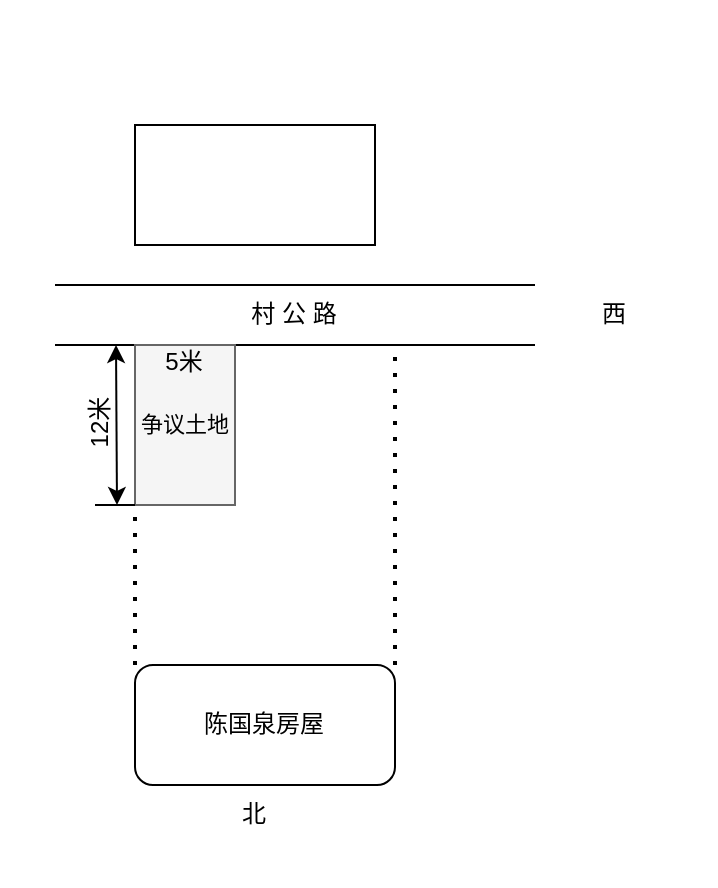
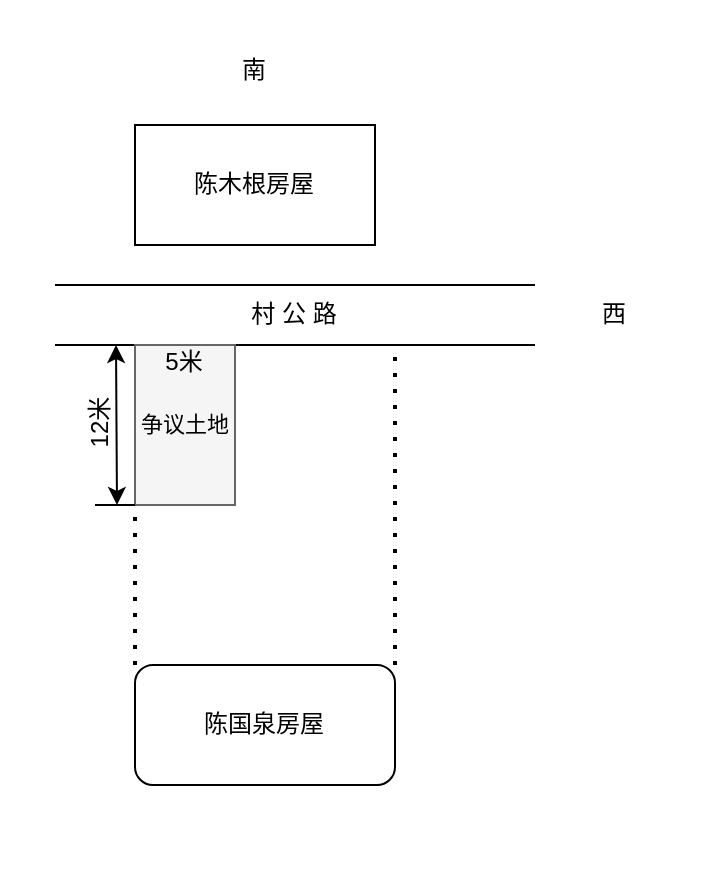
node "南": added
node "陈木根房屋": added
node "北": removed
